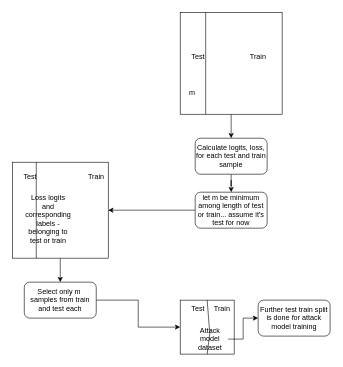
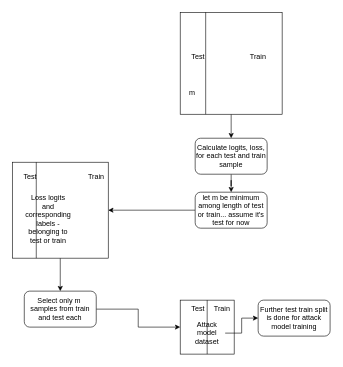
node "Select only m samples from train and test each": moved (60, 300) -> (60, 309)
node "Attack model dataset": moved (210, 339) -> (207, 333)
